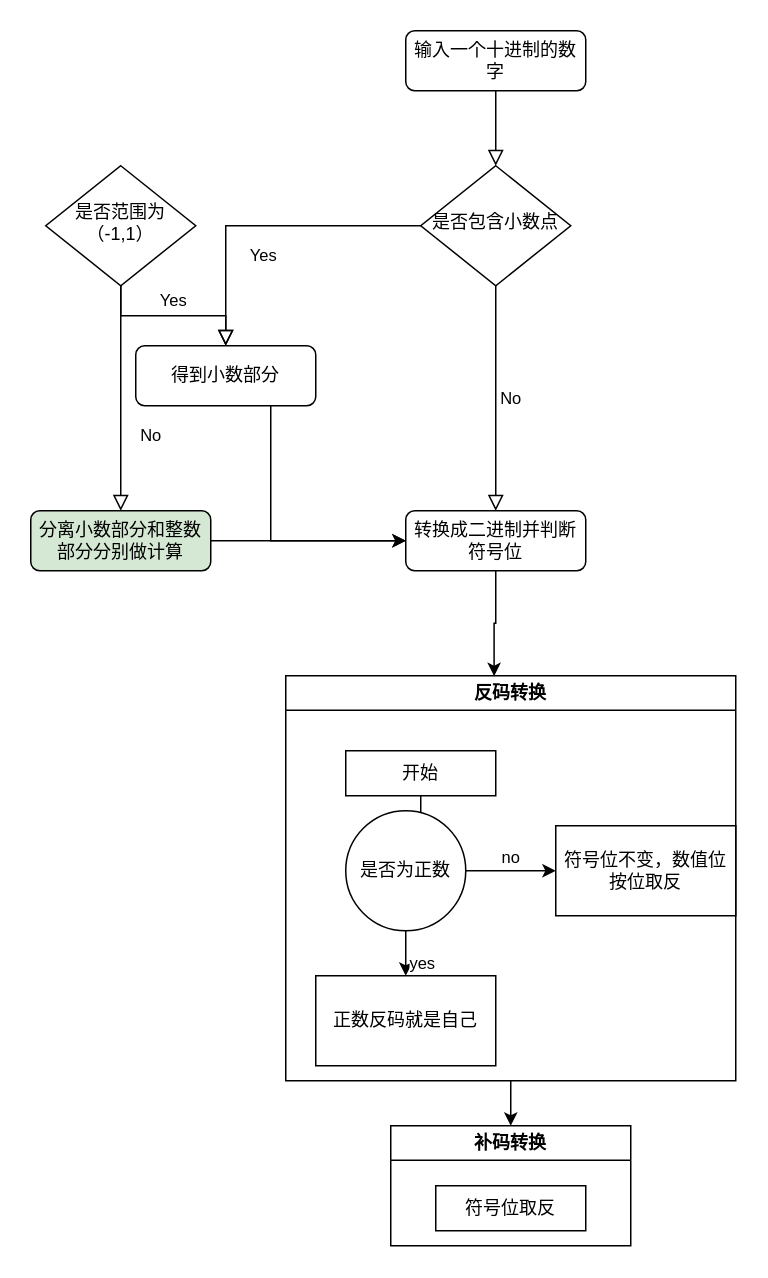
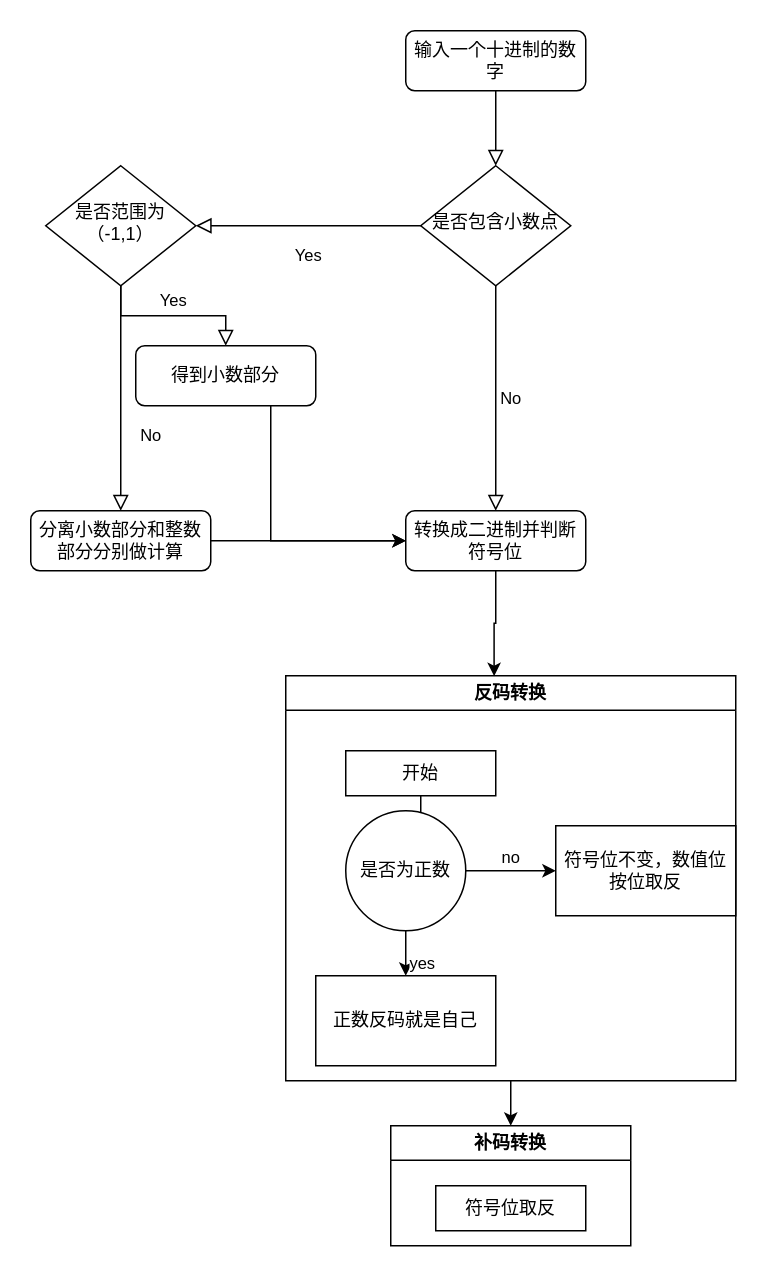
edge "是否包含小数点" -> "得到小数部分": now "是否包含小数点" -> "是否范围为（-1,1）"
node "分离小数部分和整数部分分别做计算": fillcolor #d5e8d4 -> #ffffff
